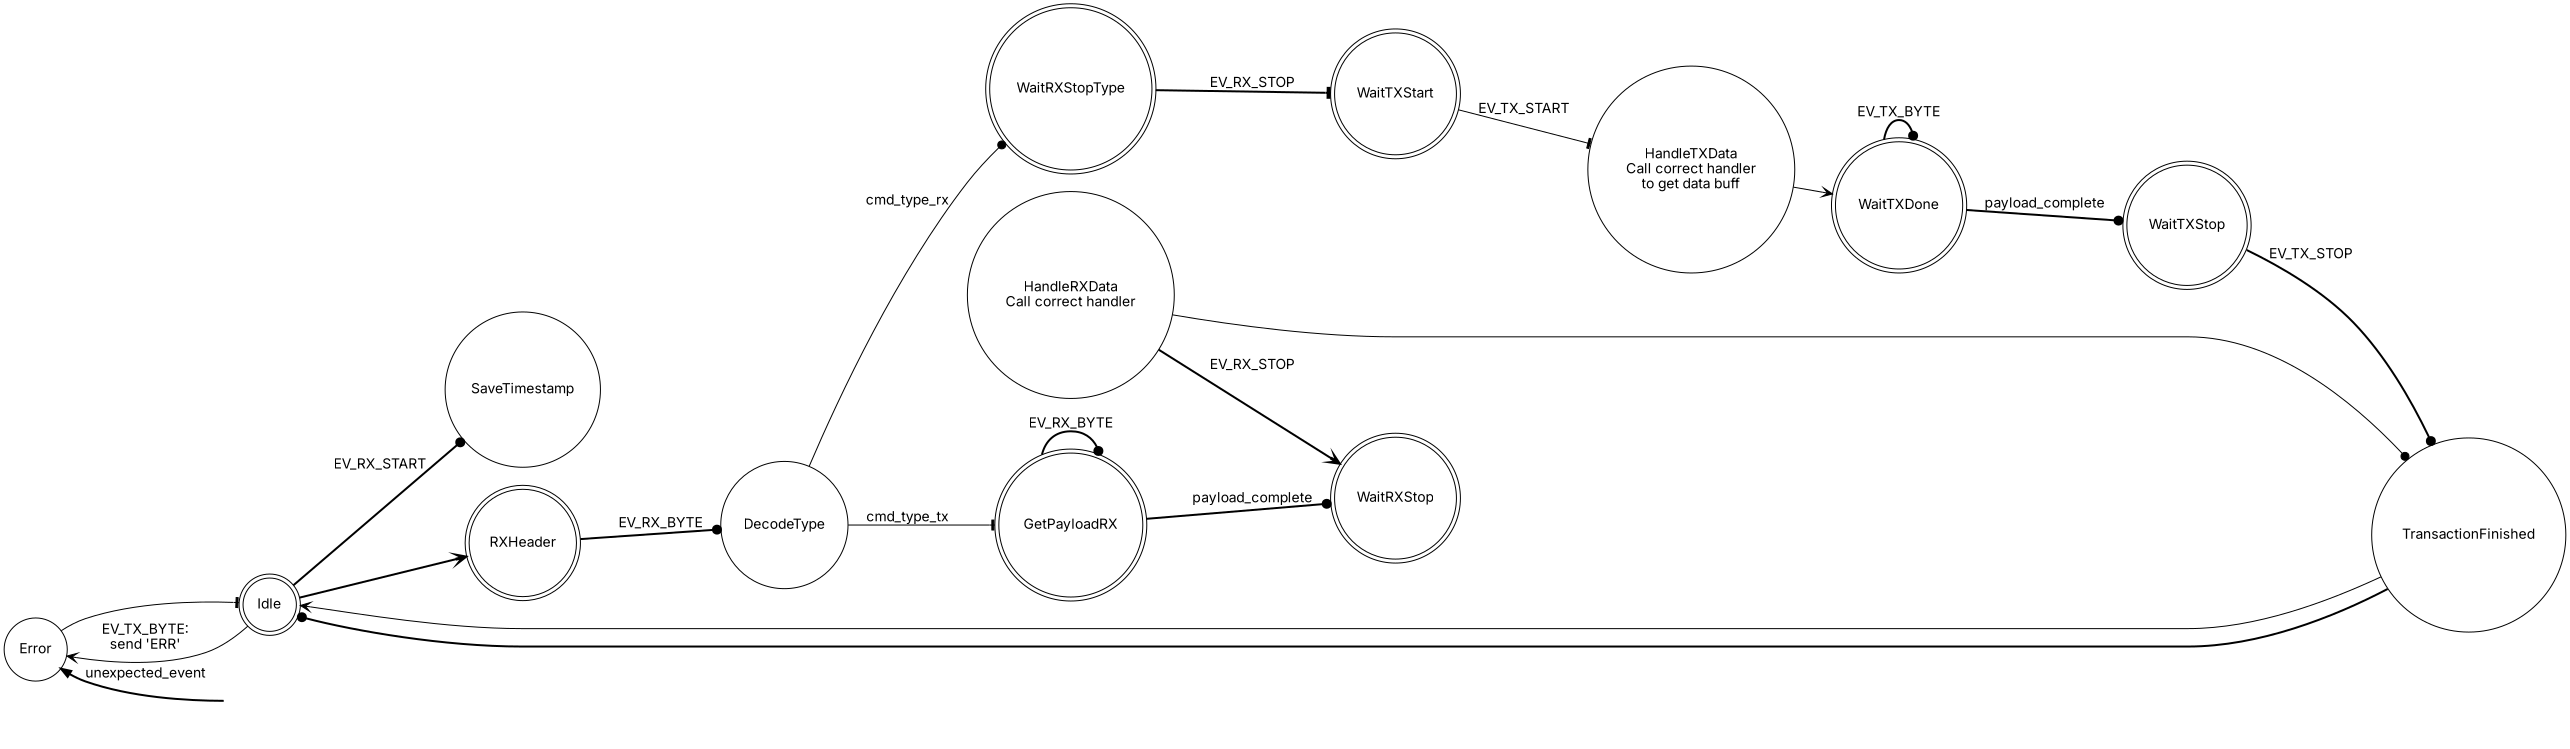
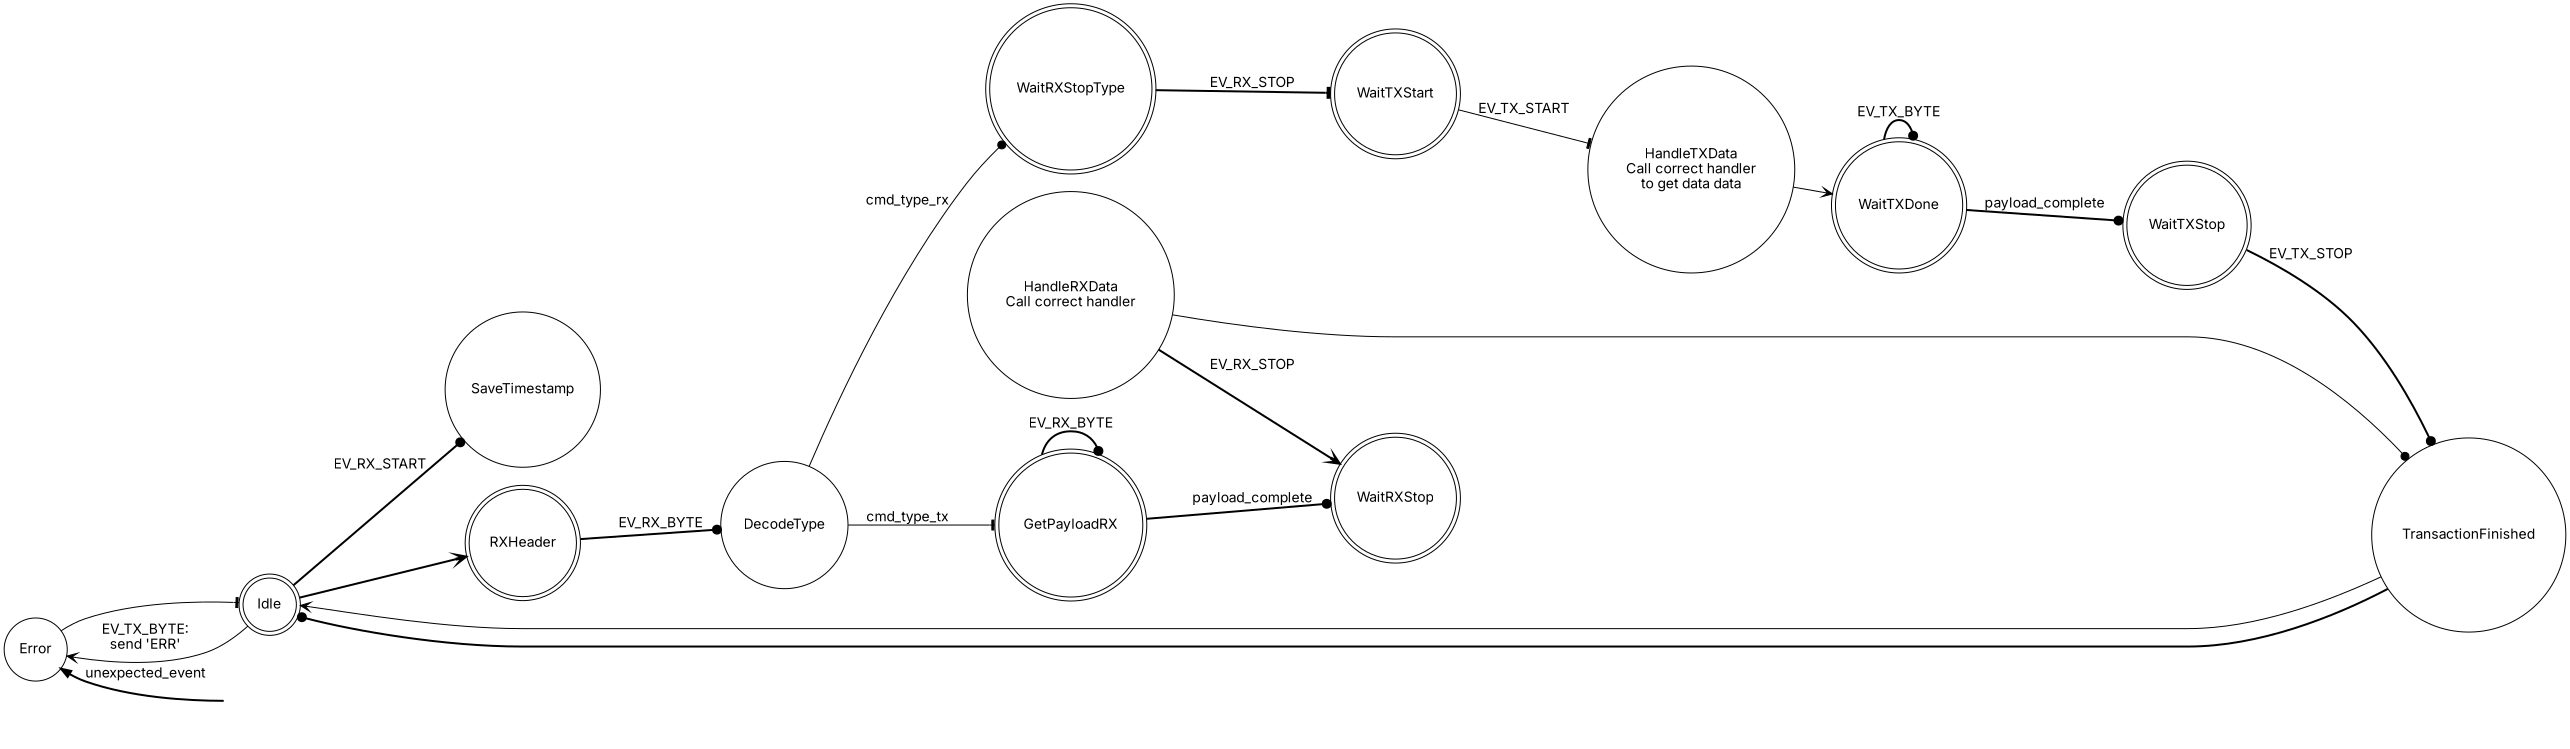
node "HandleTXData Call correct handler to get data buff": label "HandleTXData Call correct handler to get data buff" -> "HandleTXData Call correct handler to get data data"
